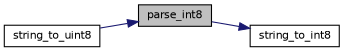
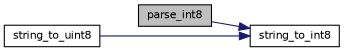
edge "string_to_uint8" -> "parse_int8": now "string_to_uint8" -> "string_to_int8"
